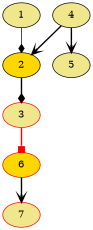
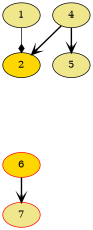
node "3": removed
